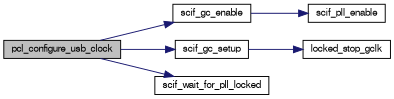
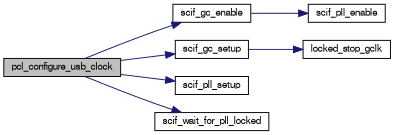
node "scif_pll_setup": added
